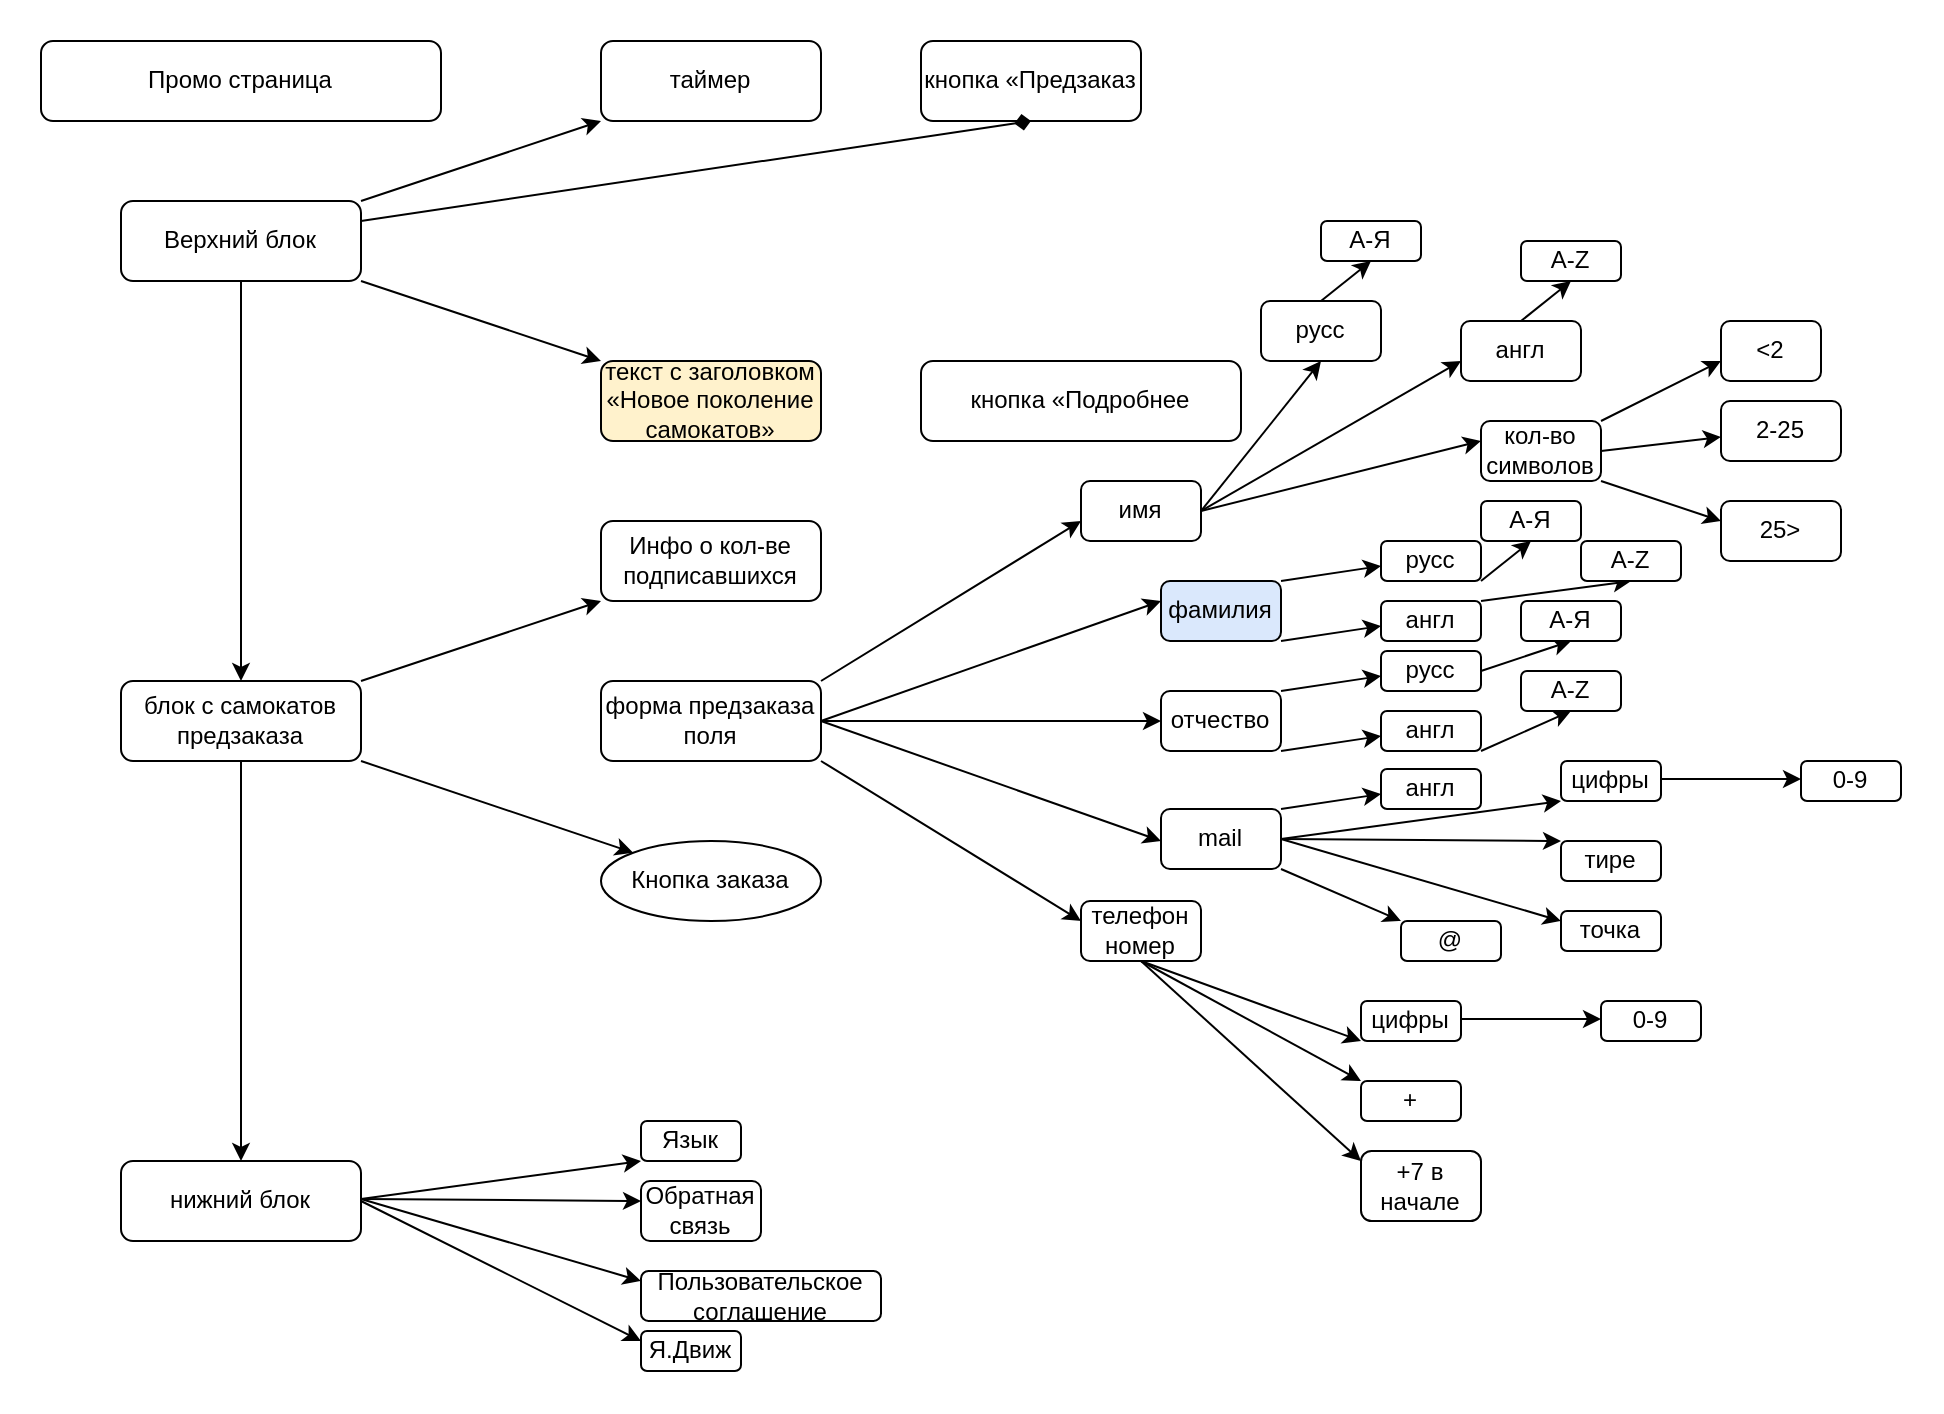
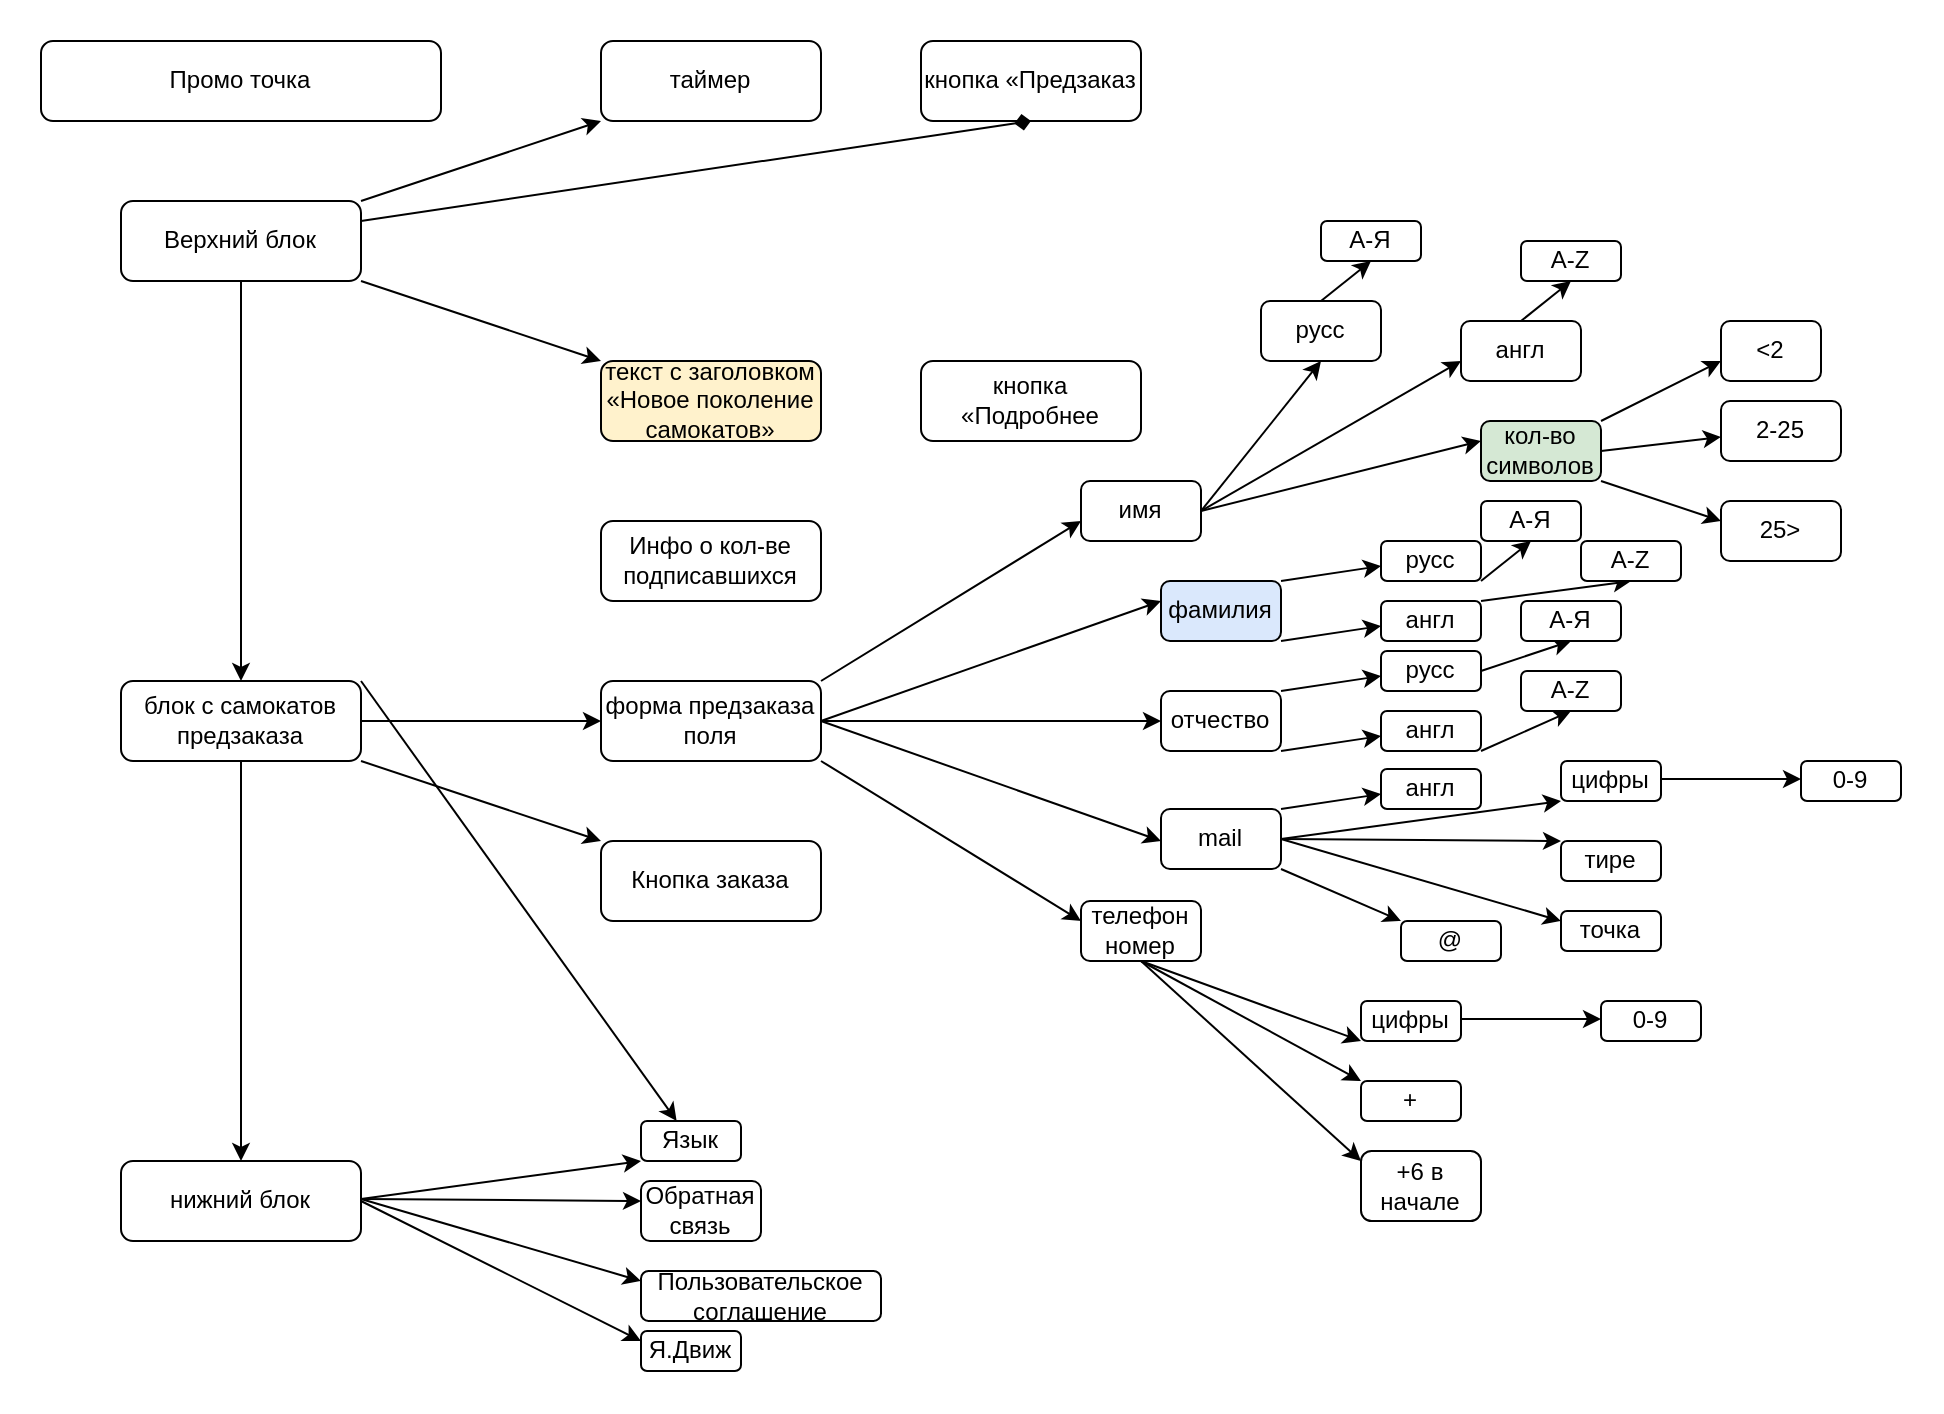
node "Промо страница": label "Промо страница" -> "Промо точка"
node "кнопка «Подробнее": size 320x80 -> 220x80
node "кол-во символов": fillcolor #ffffff -> #d5e8d4
edge "блок с самокатов предзаказа" -> "Инфо о кол-ве подписавшихся": now "блок с самокатов предзаказа" -> "Язык"
edge "блок с самокатов предзаказа" -> "форма предзаказа поля": added
node "Кнопка заказа": shape ellipse -> rounded rectangle
node "+7 в начале": label "+7 в начале" -> "+6 в начале"
